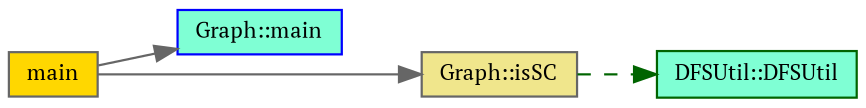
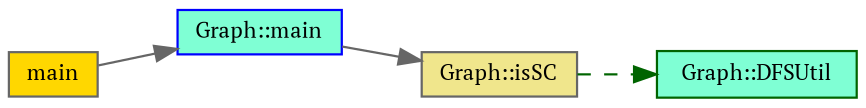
edge "main" -> "Graph::isSC": now "Graph::main" -> "Graph::isSC"
node "DFSUtil::DFSUtil": label "DFSUtil::DFSUtil" -> "Graph::DFSUtil"
